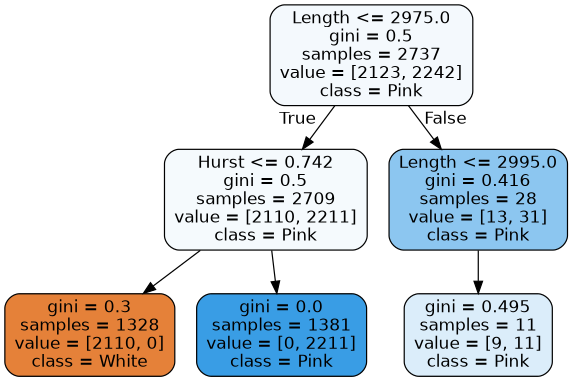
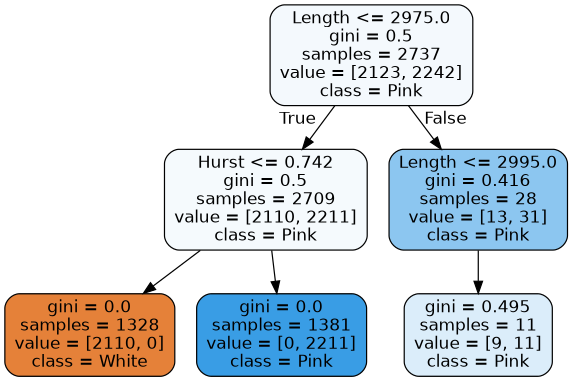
node "gini = 0.3 samples = 1328 value = [2110, 0] class = White": label "gini = 0.3 samples = 1328 value = [2110, 0] class = White" -> "gini = 0.0 samples = 1328 value = [2110, 0] class = White"
